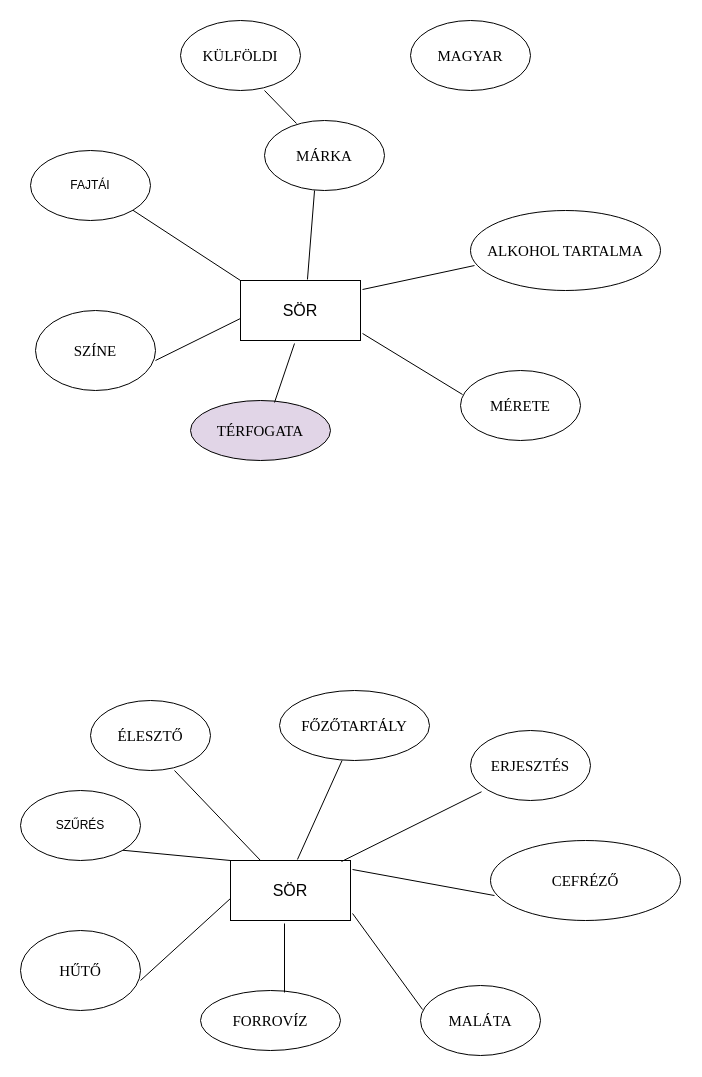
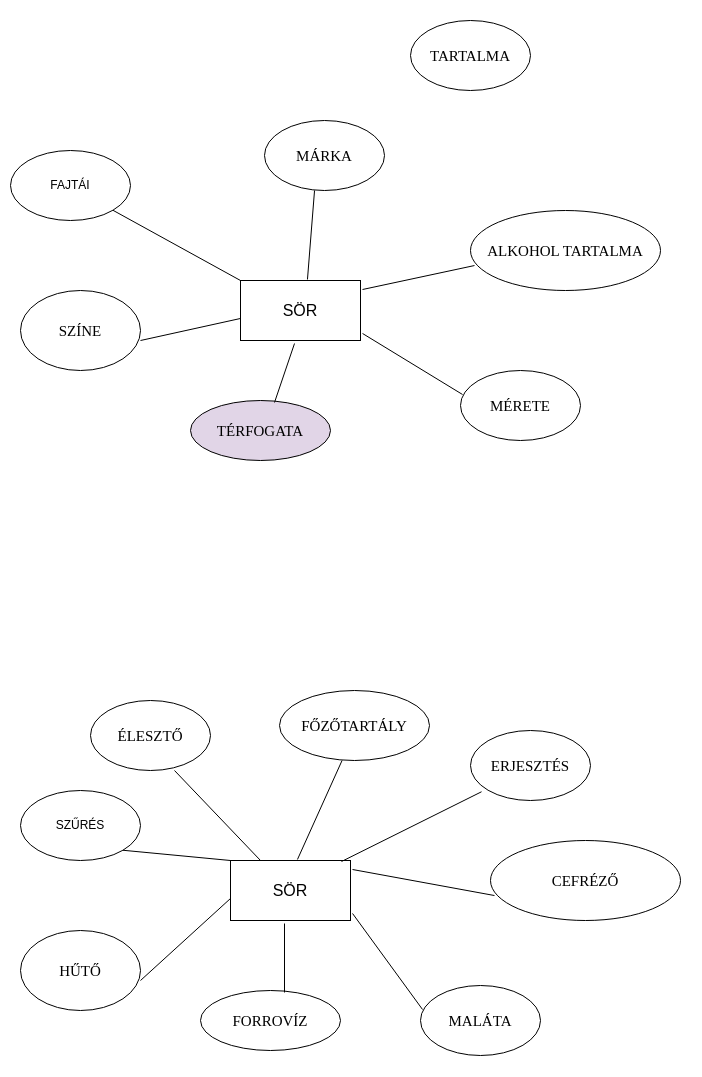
node "KÜLFÖLDI": removed
node "MAGYAR": label "MAGYAR" -> "TARTALMA"
edge "KÜLFÖLDI" -- "MÁRKA": removed
node "FAJTÁI": moved (91, 186) -> (71, 186)
node "SZÍNE": moved (96, 351) -> (81, 331)
